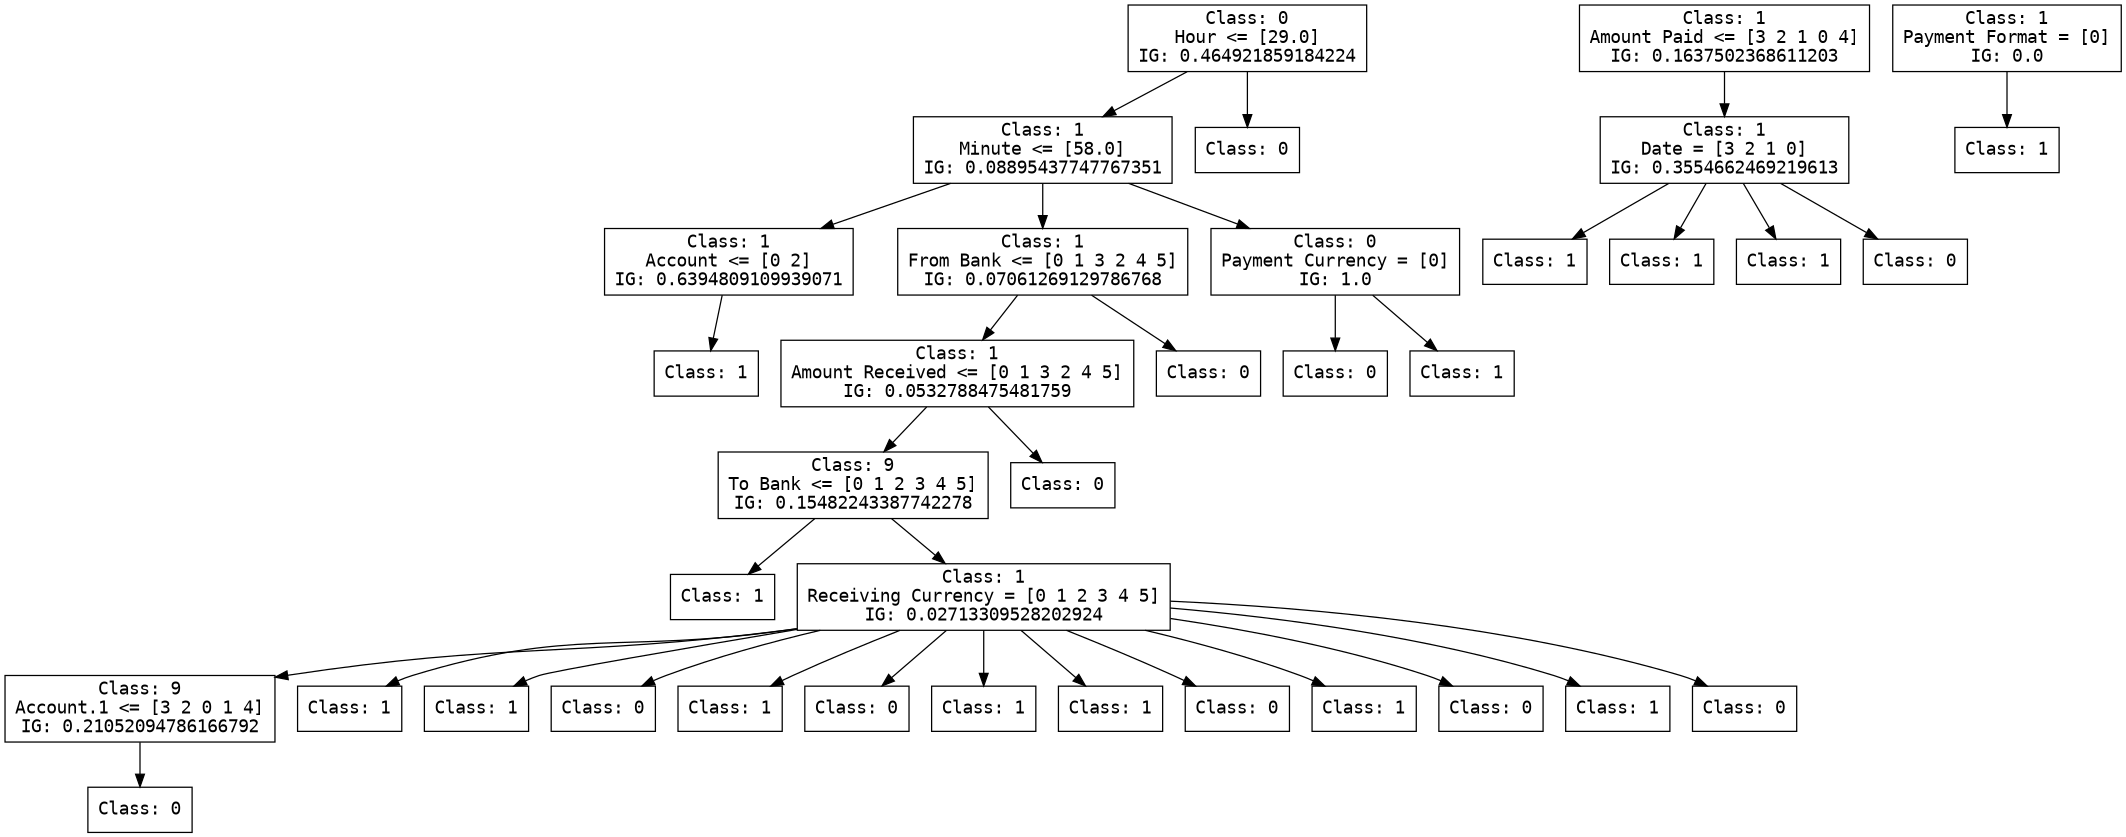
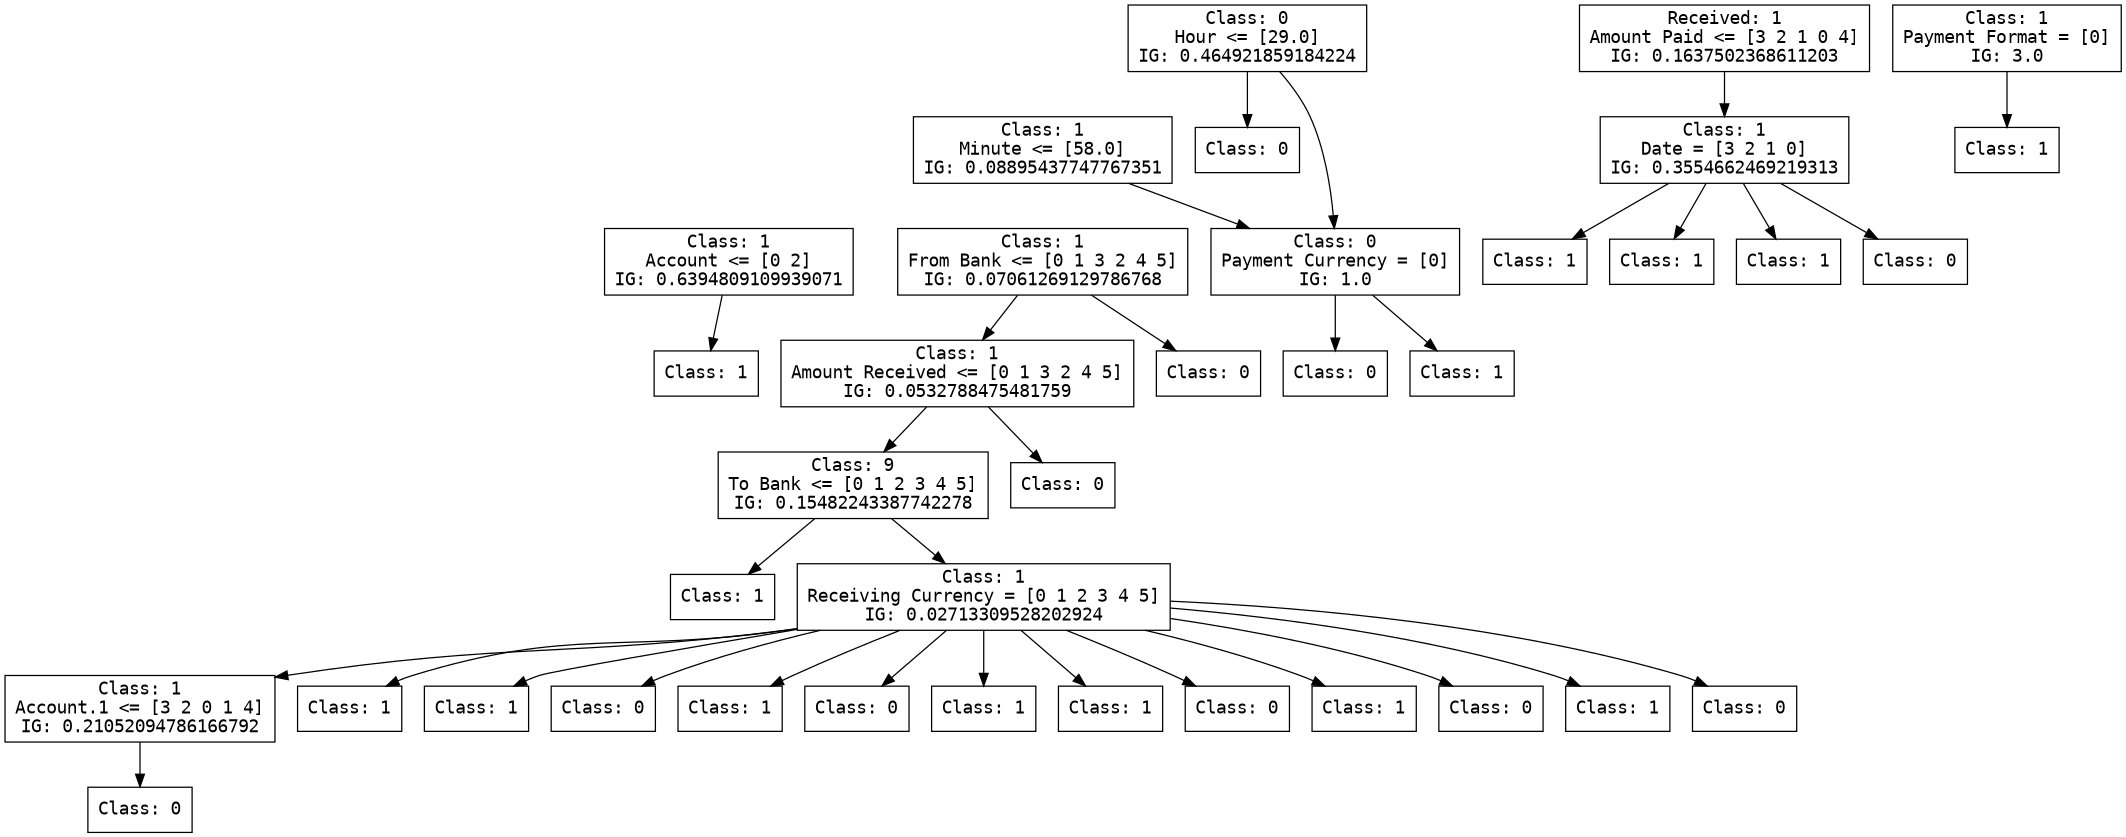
node "Class: 1 Amount Paid <= [3 2 1 0 4] IG: 0.1637502368611203": label "Class: 1 Amount Paid <= [3 2 1 0 4] IG: 0.1637502368611203" -> "Received: 1 Amount Paid <= [3 2 1 0 4] IG: 0.1637502368611203"
node "Class: 1 Payment Format = [0] IG: 0.0": label "Class: 1 Payment Format = [0] IG: 0.0" -> "Class: 1 Payment Format = [0] IG: 3.0"
edge "Class: 0 Hour <= [29.0] IG: 0.464921859184224" -> "Class: 1 Minute <= [58.0] IG: 0.08895437747767351": now "Class: 0 Hour <= [29.0] IG: 0.464921859184224" -> "Class: 0 Payment Currency = [0] IG: 1.0"
node "Class: 1 Date = [3 2 1 0] IG: 0.3554662469219613": label "Class: 1 Date = [3 2 1 0] IG: 0.3554662469219613" -> "Class: 1 Date = [3 2 1 0] IG: 0.3554662469219313"
edge "Class: 1 Minute <= [58.0] IG: 0.08895437747767351" -> "Class: 1 From Bank <= [0 1 3 2 4 5] IG: 0.07061269129786768": removed
edge "Class: 1 Minute <= [58.0] IG: 0.08895437747767351" -> "Class: 1 Account <= [0 2] IG: 0.6394809109939071": removed
node "Class: 9 Account.1 <= [3 2 0 1 4] IG: 0.21052094786166792": label "Class: 9 Account.1 <= [3 2 0 1 4] IG: 0.21052094786166792" -> "Class: 1 Account.1 <= [3 2 0 1 4] IG: 0.21052094786166792"
